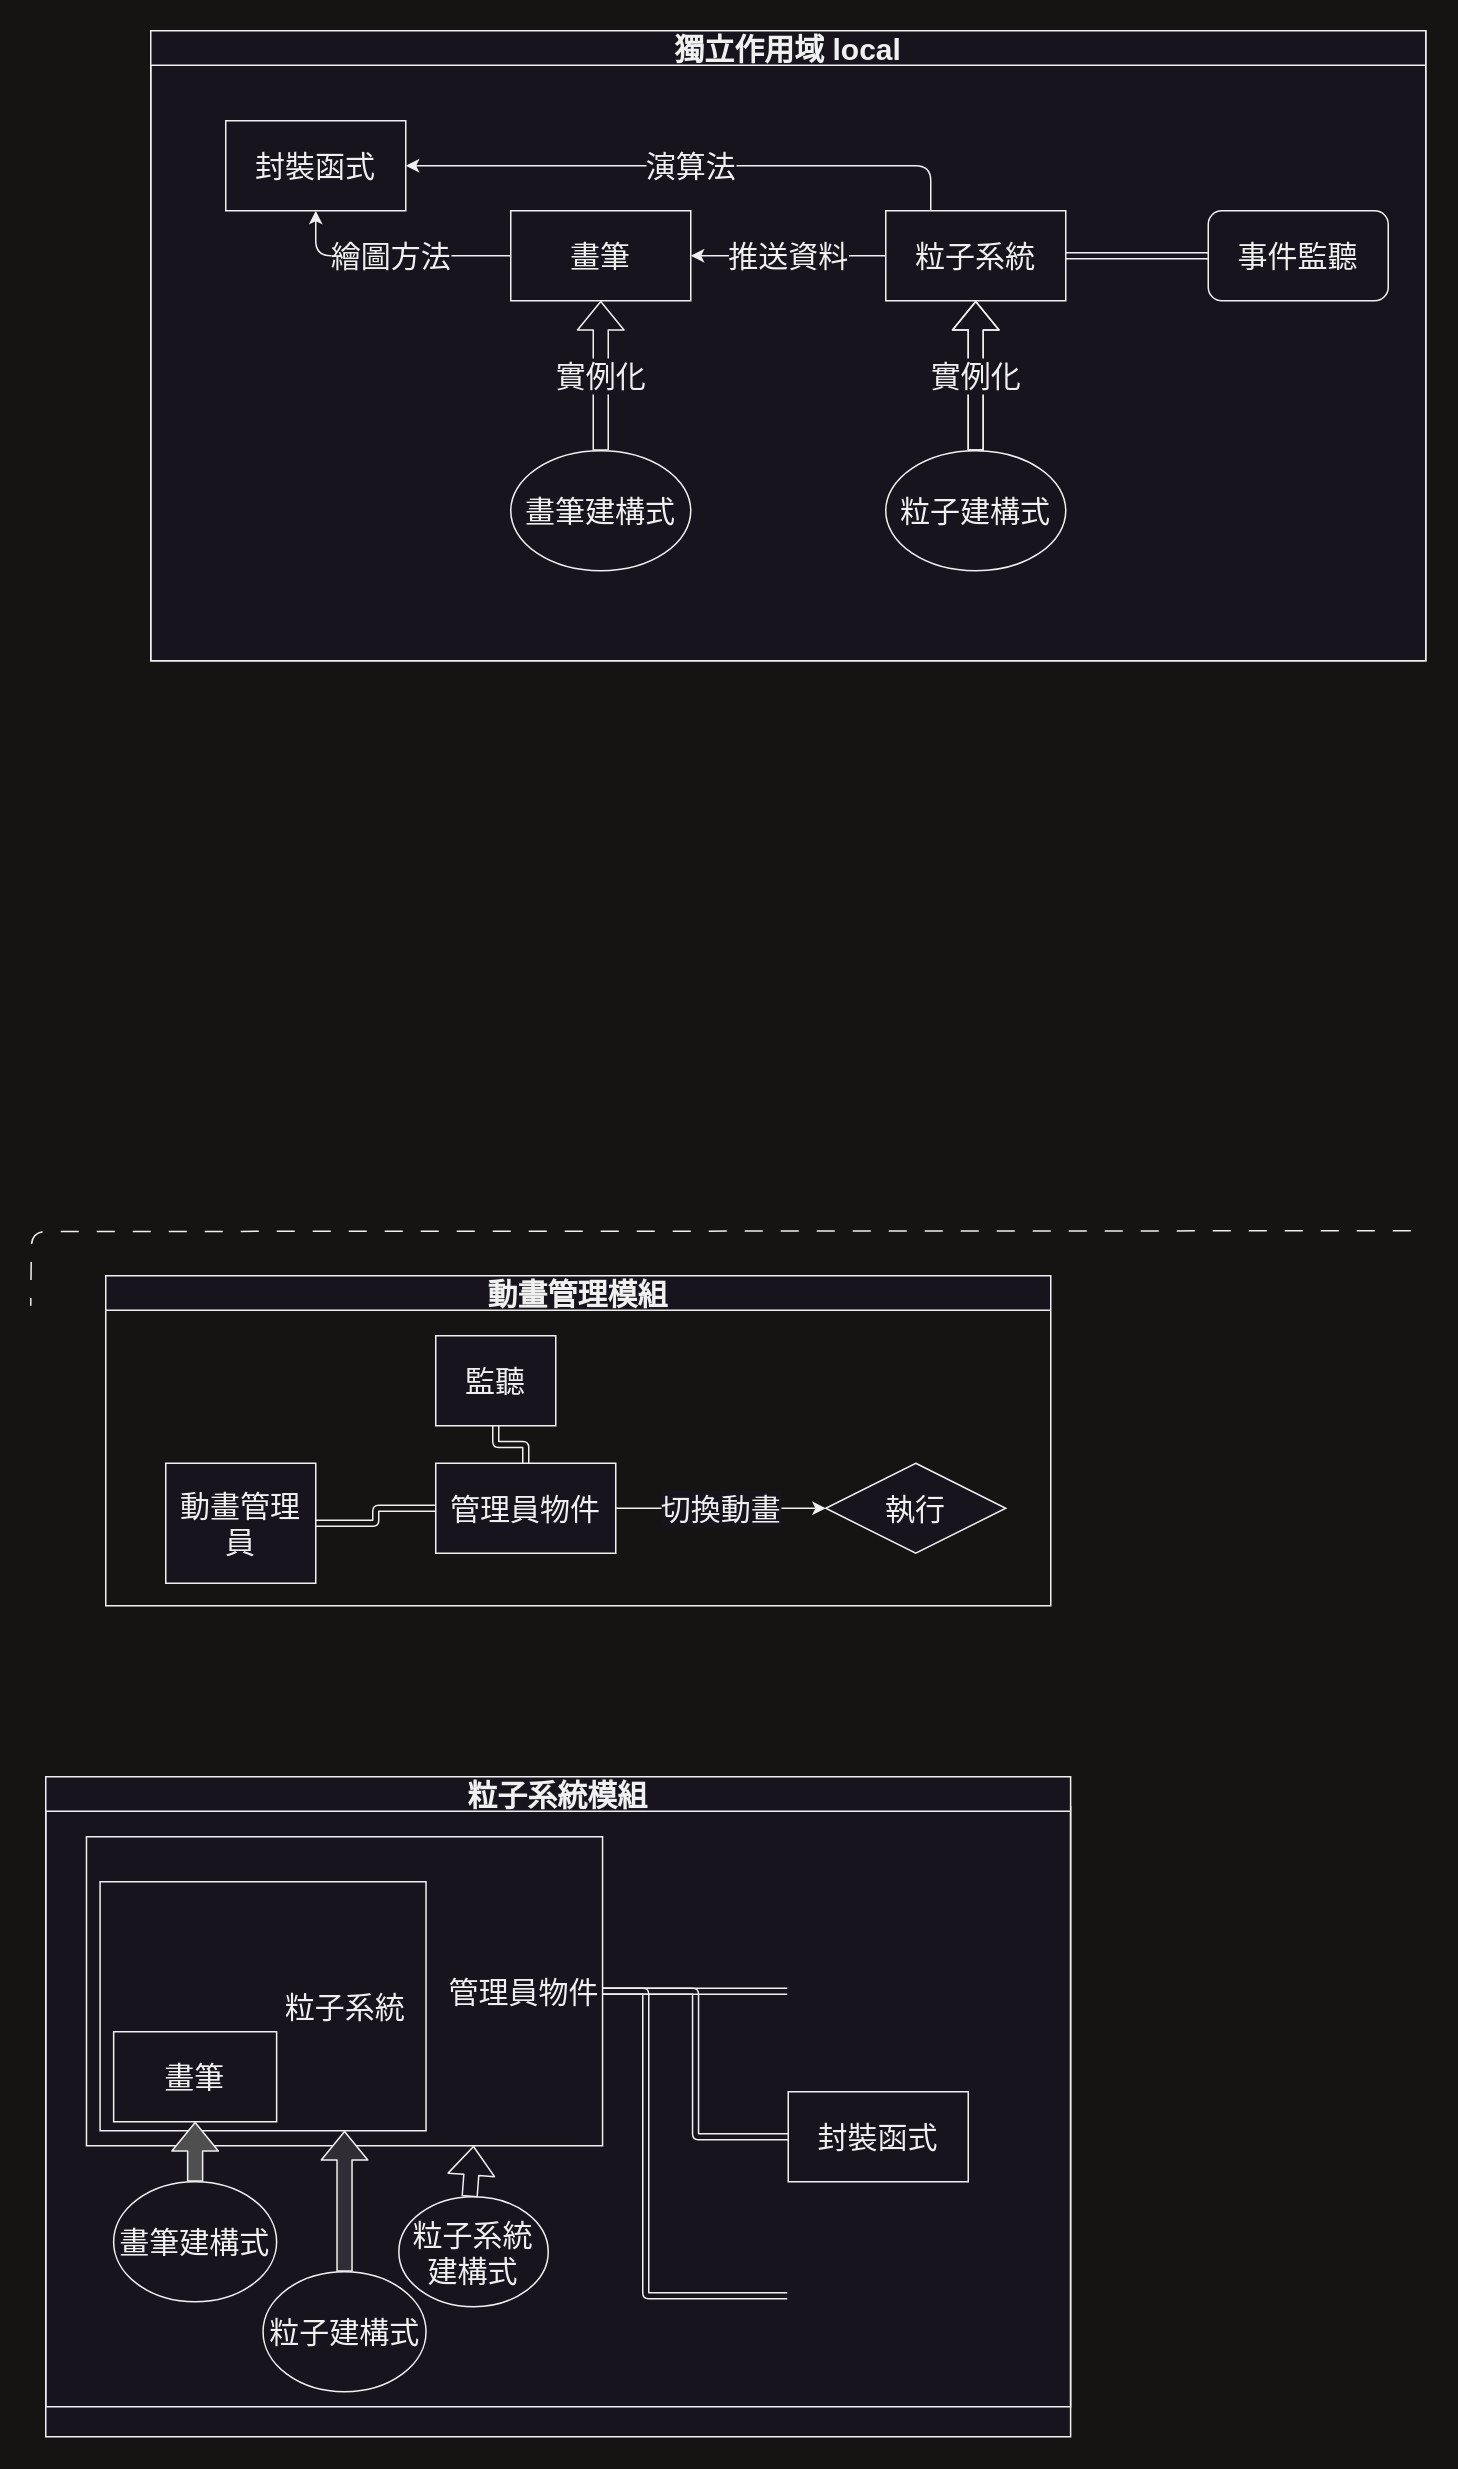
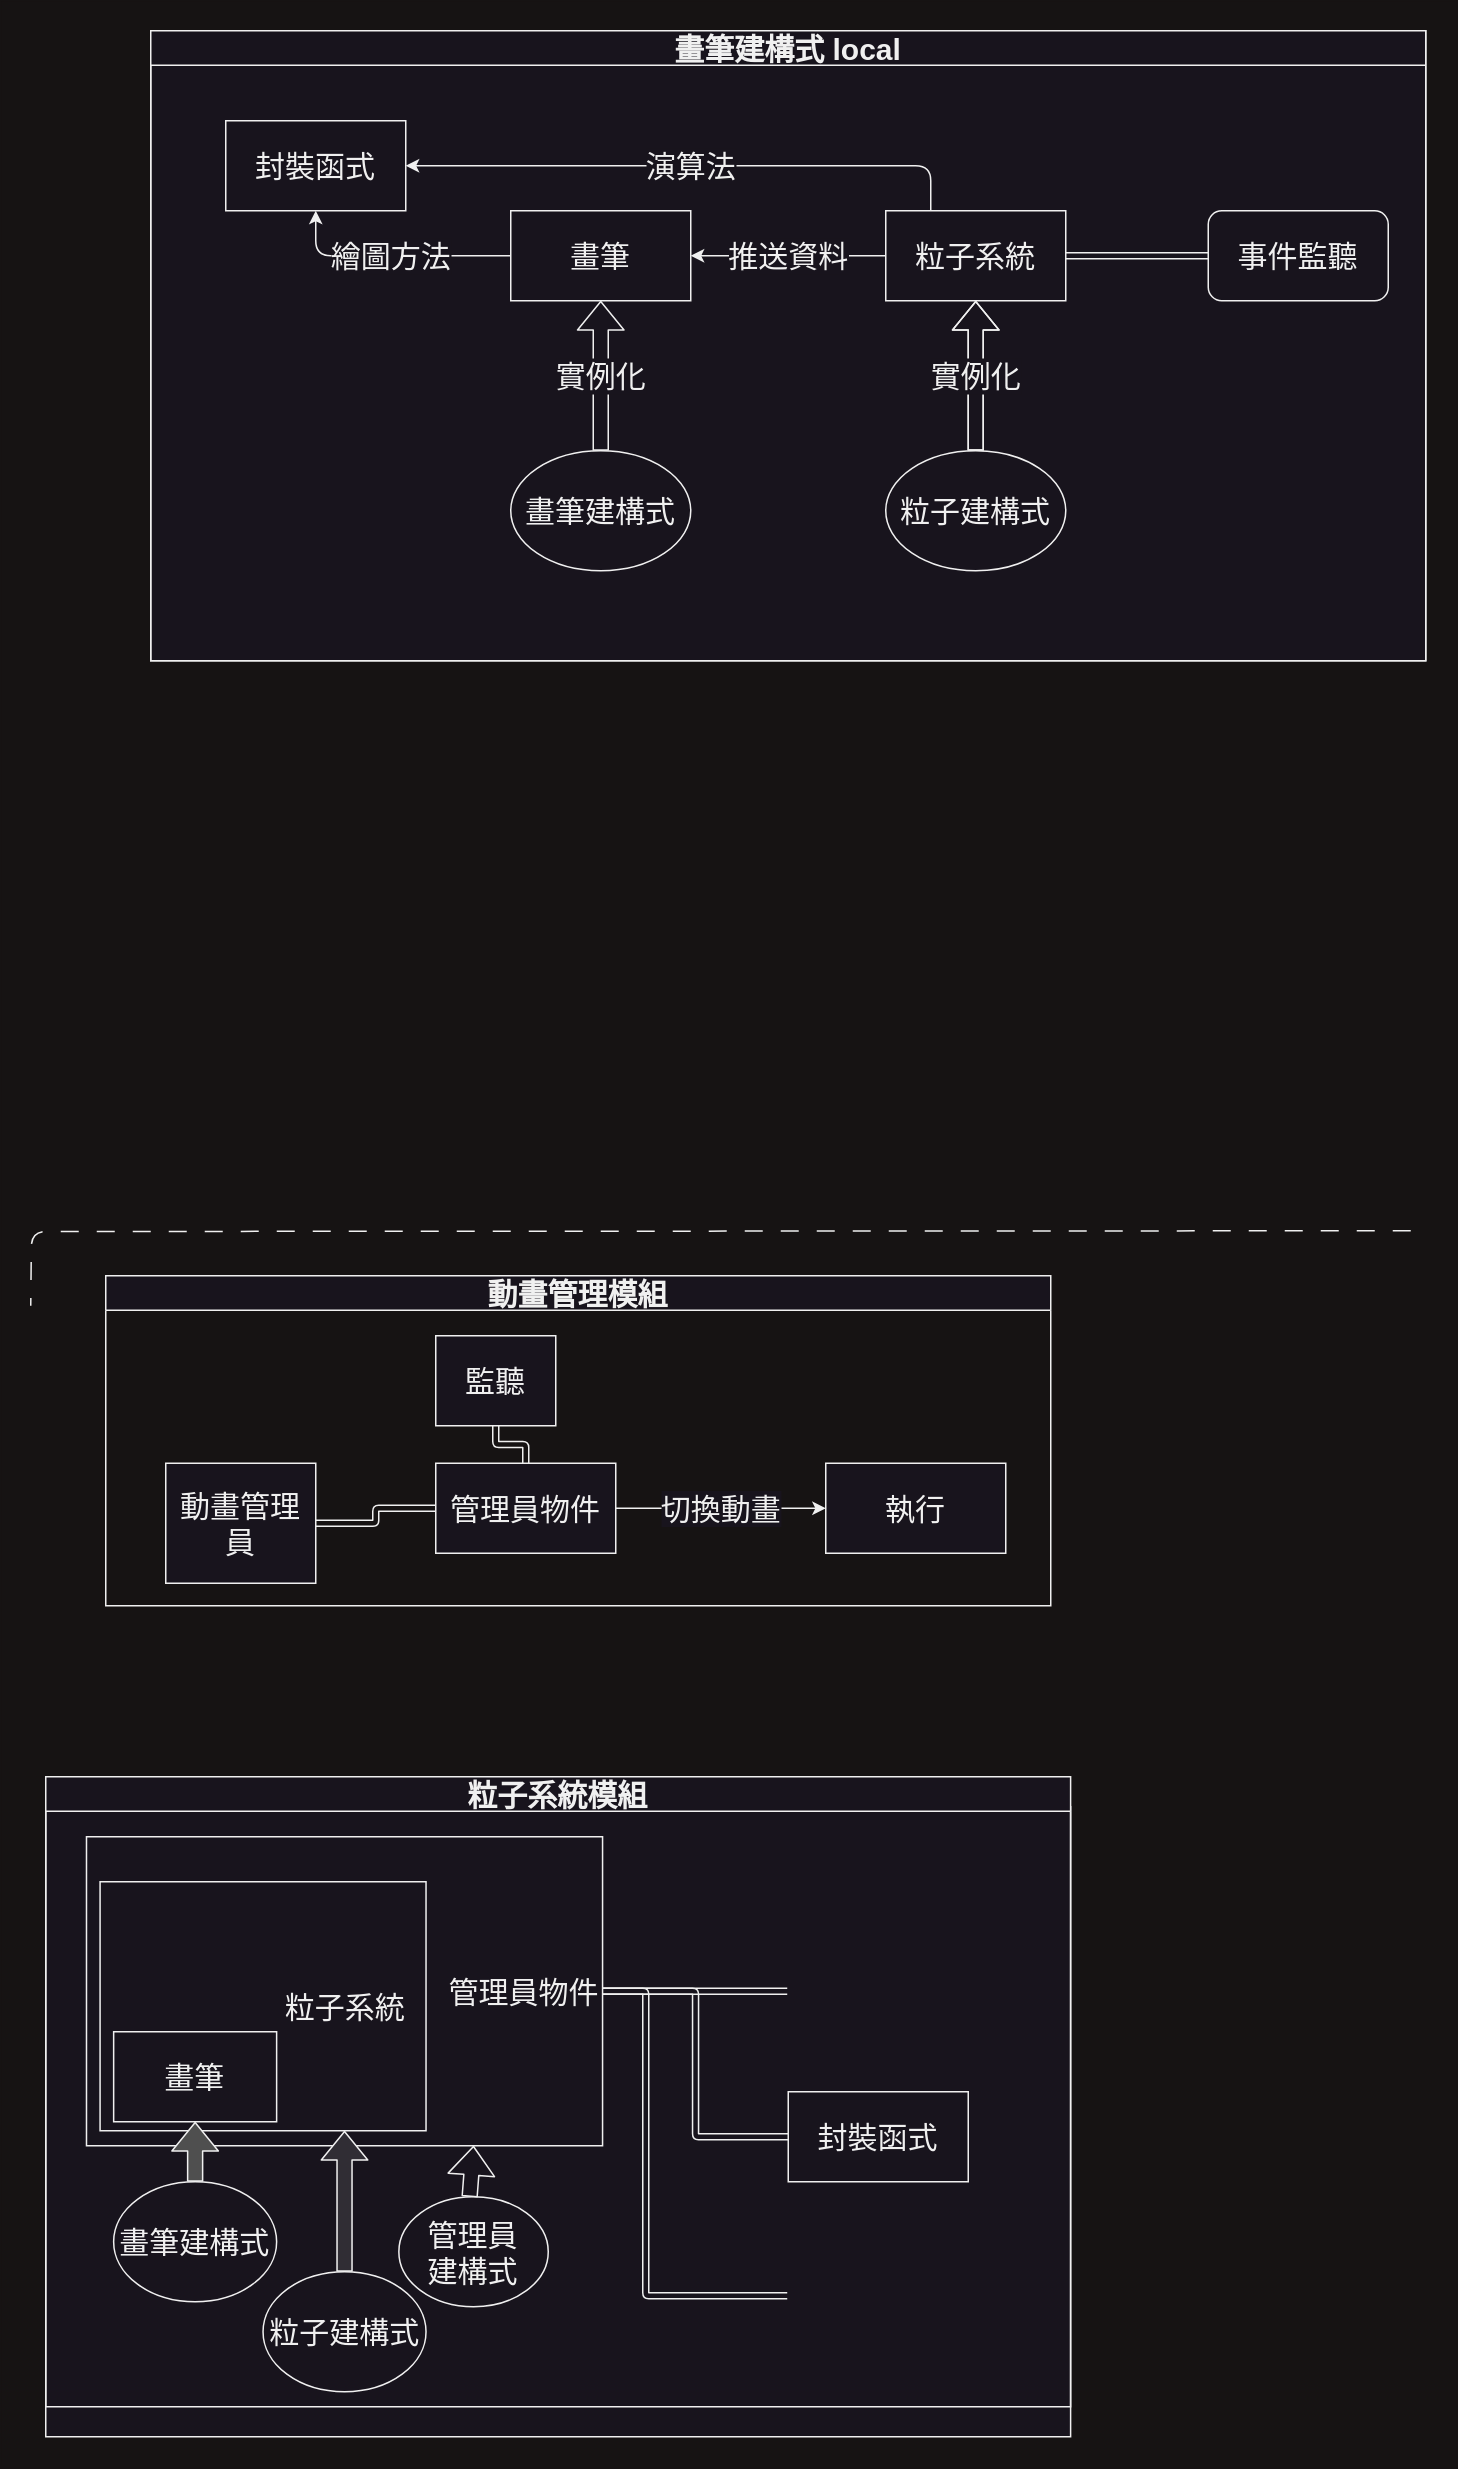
node "獨立作用域 local": label "獨立作用域 local" -> "畫筆建構式 local"
node "執行": shape diamond -> rectangle
node "粒子系統 建構式": label "粒子系統 建構式" -> "管理員 建構式"
